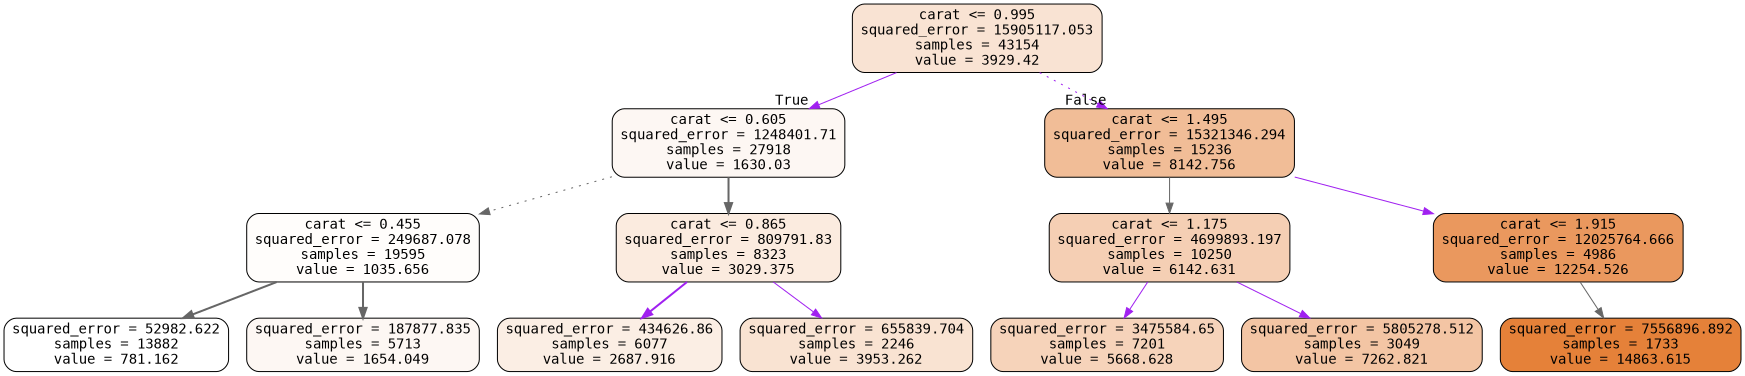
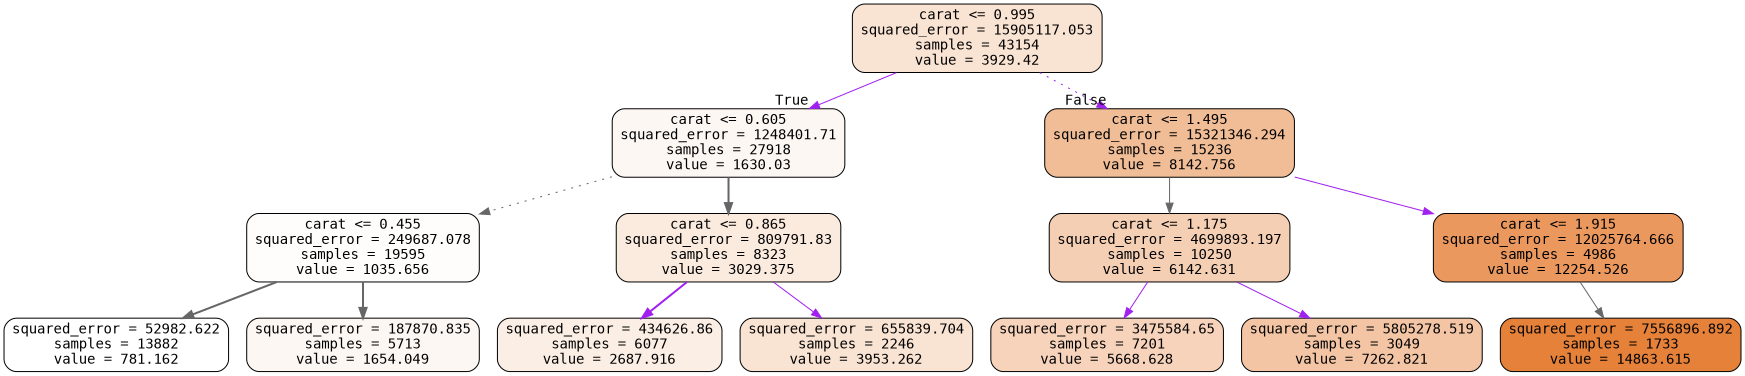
node "squared_error = 187877.835 samples = 5713 value = 1654.049": label "squared_error = 187877.835 samples = 5713 value = 1654.049" -> "squared_error = 187870.835 samples = 5713 value = 1654.049"
node "squared_error = 5805278.512 samples = 3049 value = 7262.821": label "squared_error = 5805278.512 samples = 3049 value = 7262.821" -> "squared_error = 5805278.519 samples = 3049 value = 7262.821"
